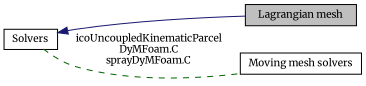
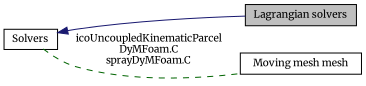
node "Lagrangian mesh": label "Lagrangian mesh" -> "Lagrangian solvers"
node "Moving mesh solvers": label "Moving mesh solvers" -> "Moving mesh mesh"
